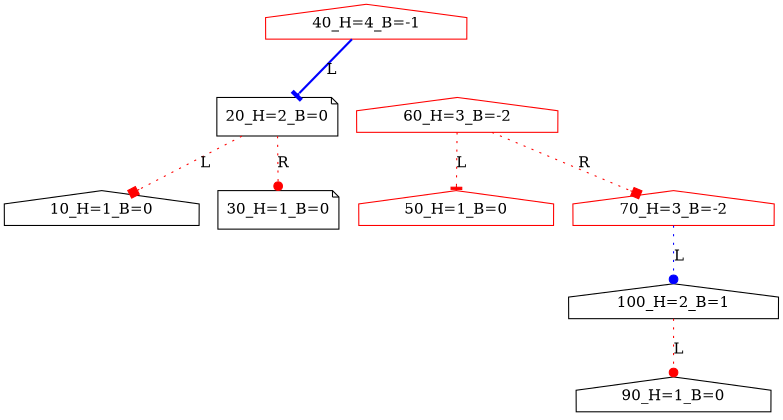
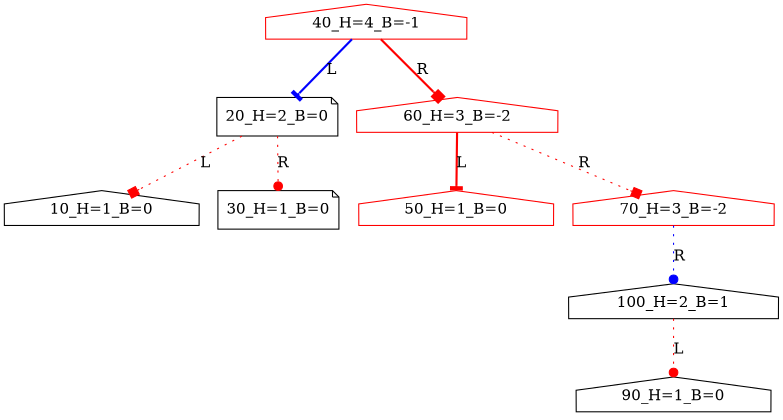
edge "40_H=4_B=-1" -> "60_H=3_B=-2": added, label "R"
edge "60_H=3_B=-2" -> "50_H=1_B=0": style dotted -> bold
edge "70_H=3_B=-2" -> "100_H=2_B=1": label "L" -> "R"
